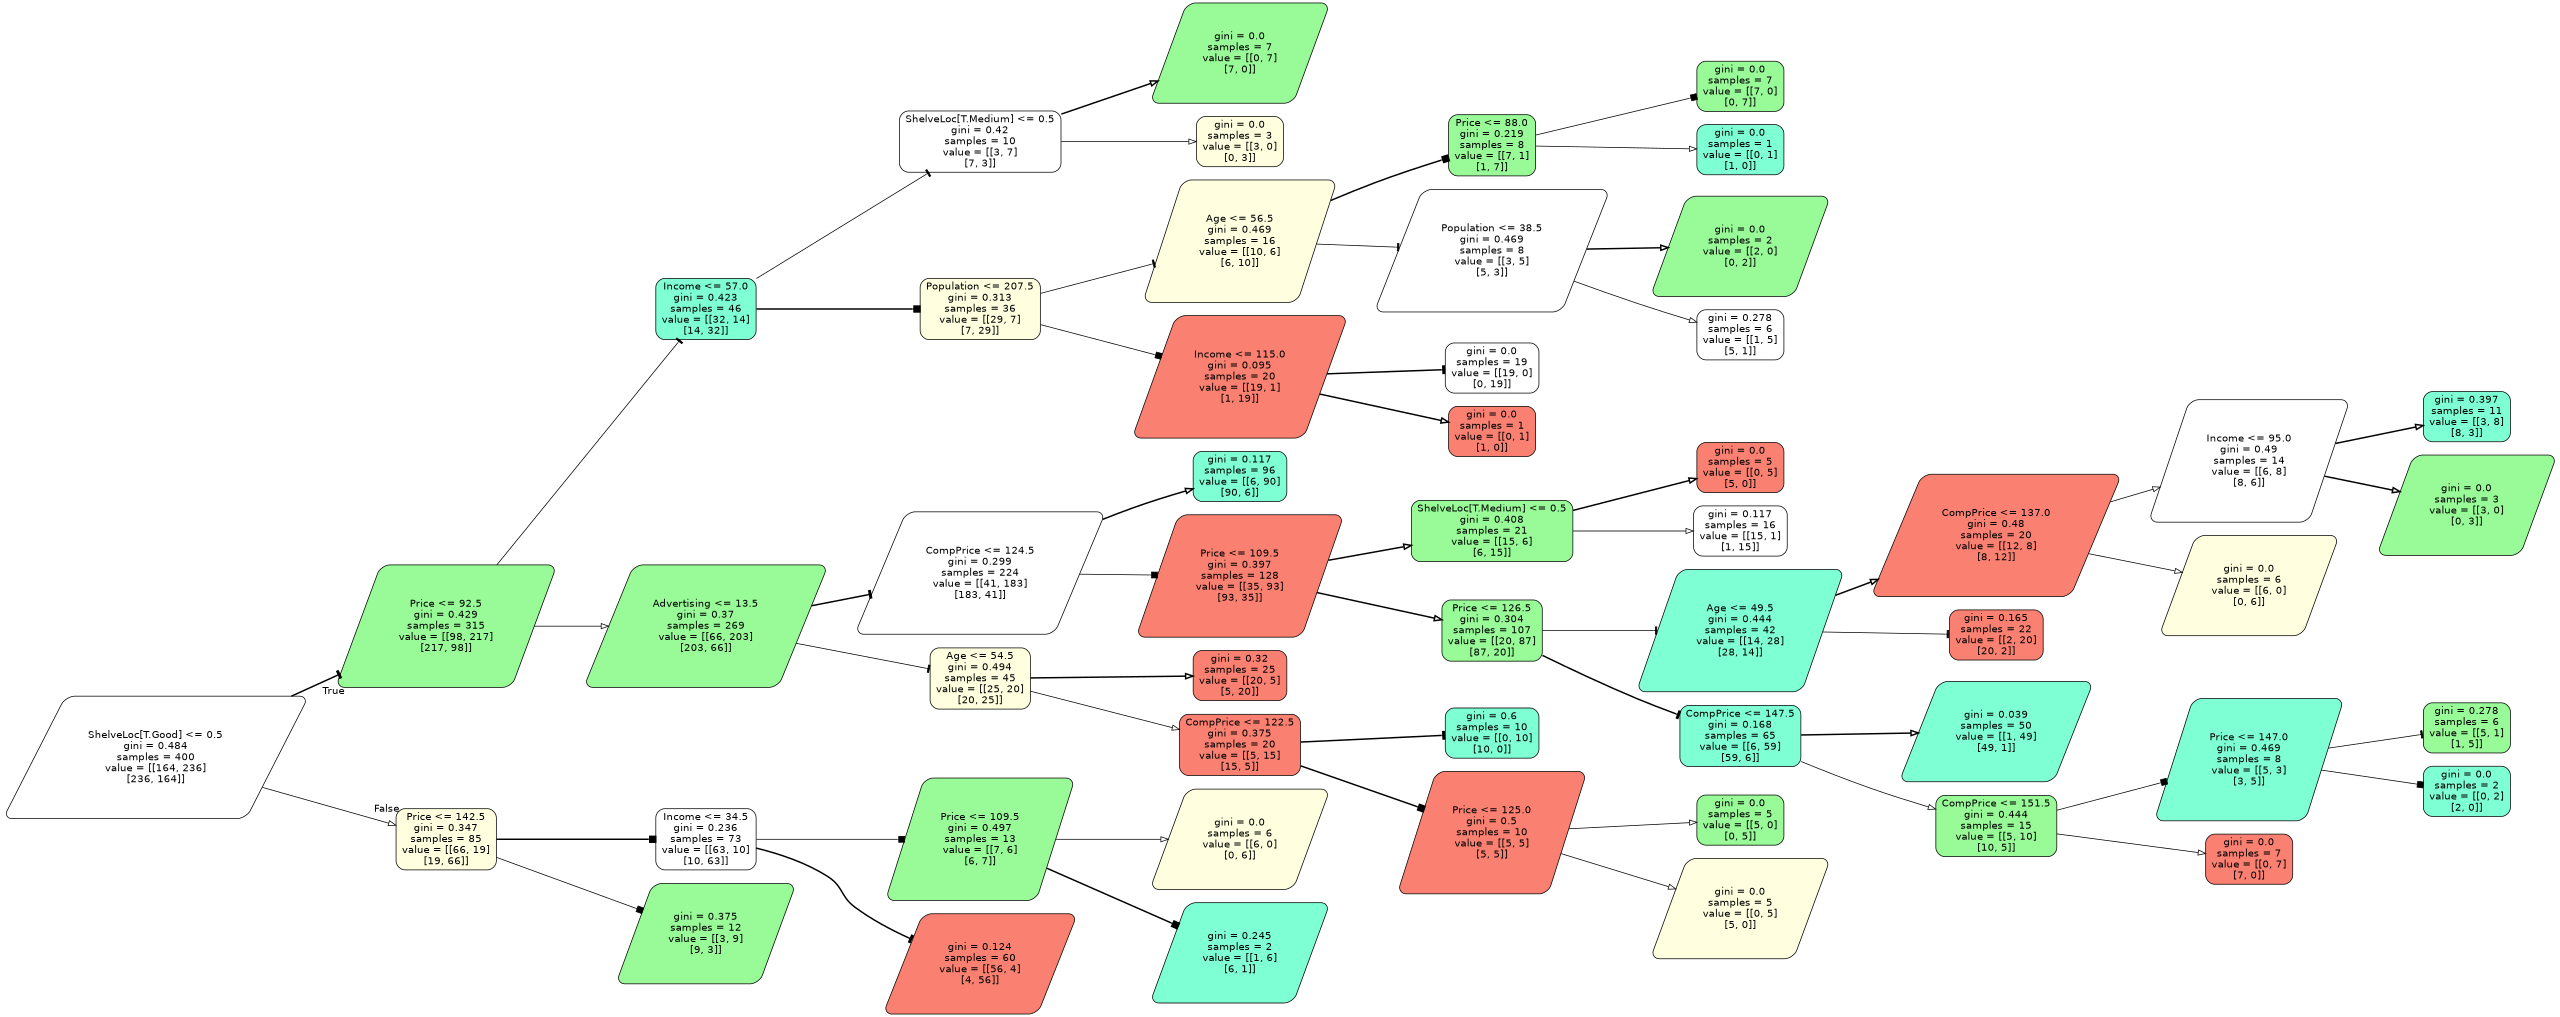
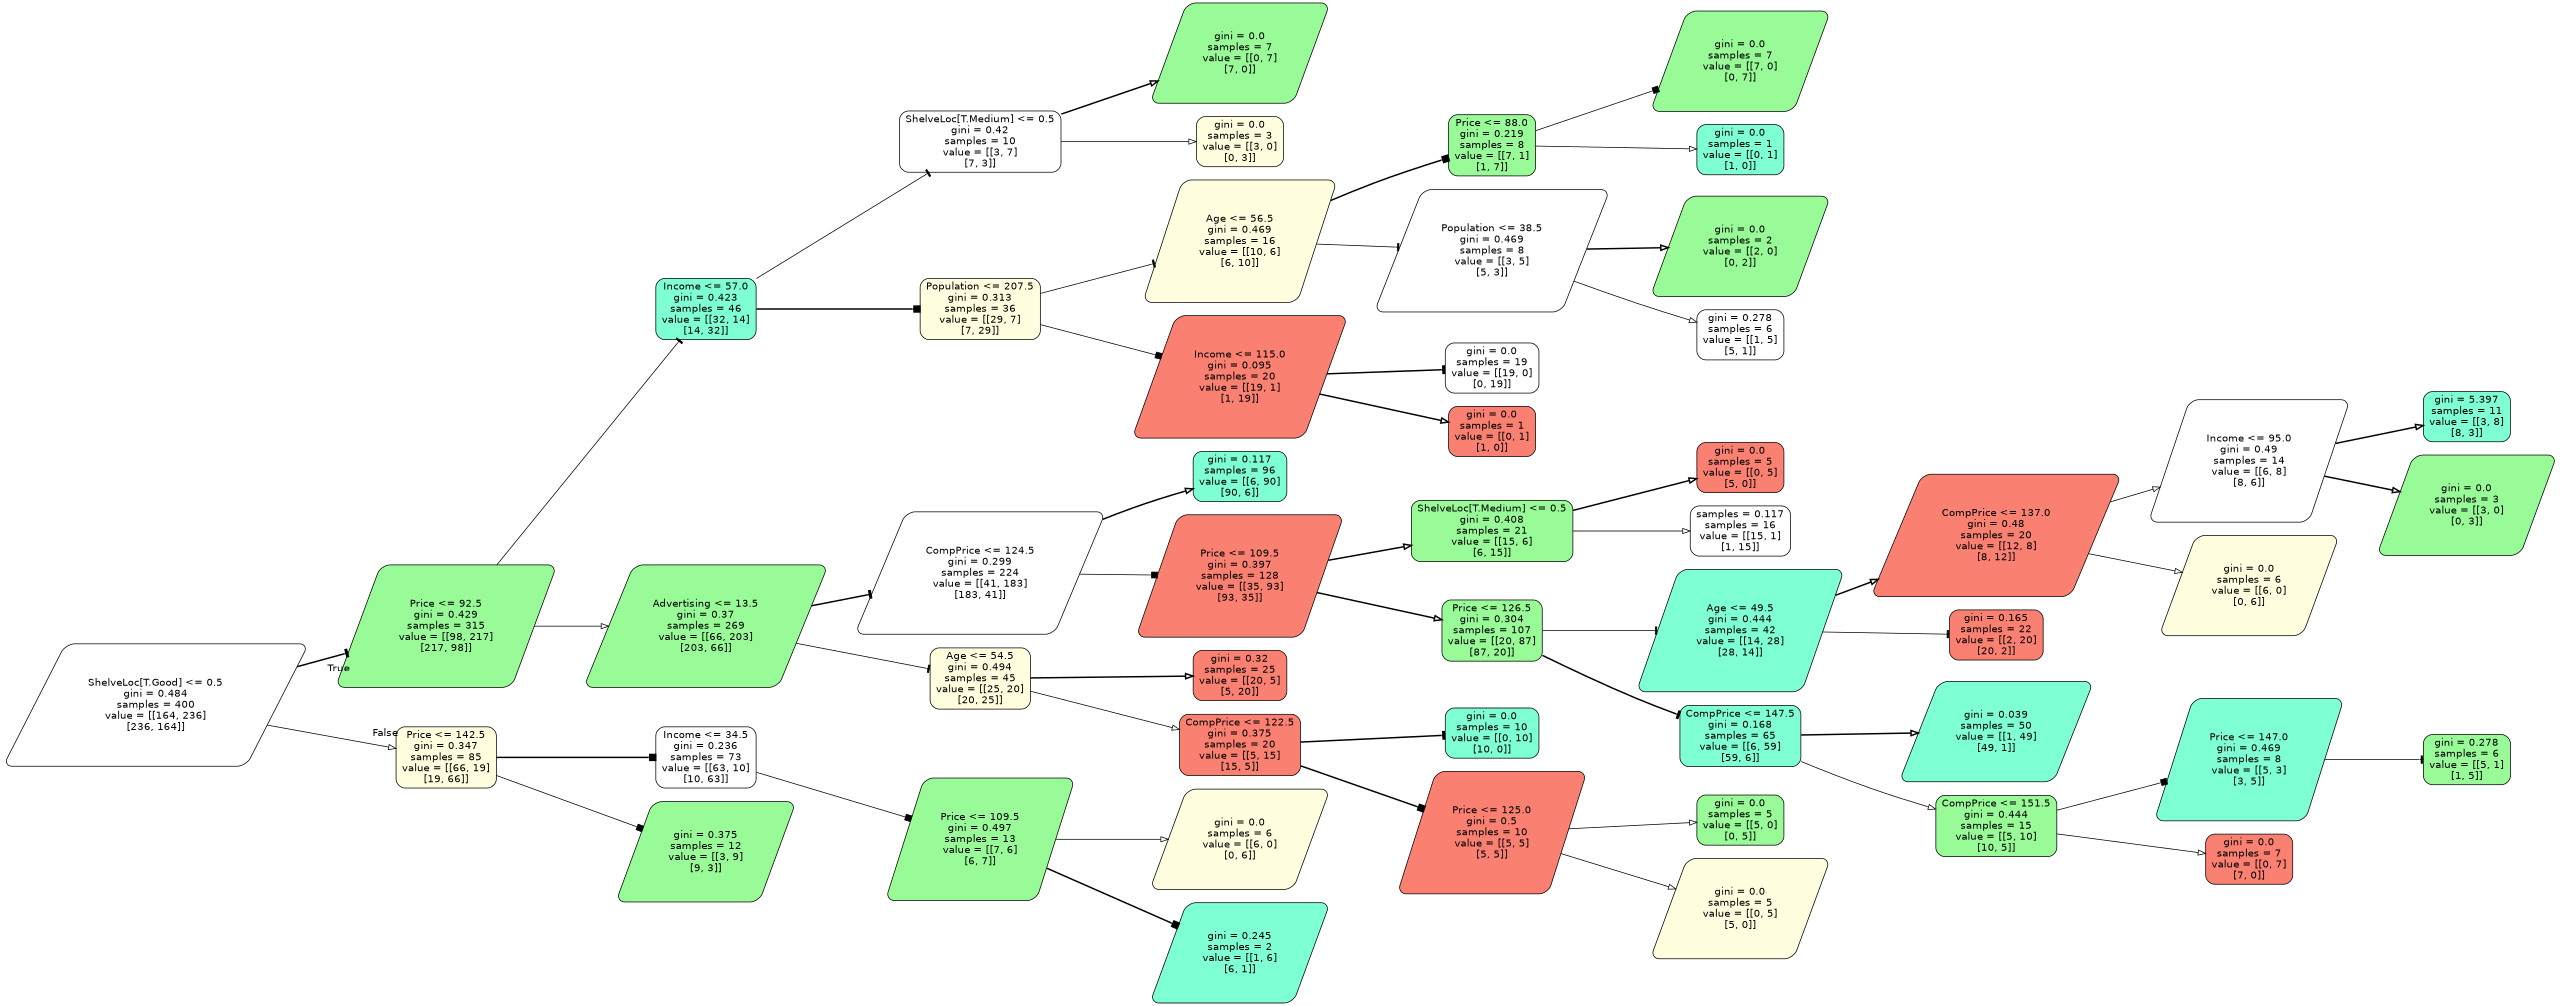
node "gini = 0.0 samples = 7 value = [[7, 0] [0, 7]]": shape box -> parallelogram
node "gini = 0.397 samples = 11 value = [[3, 8] [8, 3]]": label "gini = 0.397 samples = 11 value = [[3, 8] [8, 3]]" -> "gini = 5.397 samples = 11 value = [[3, 8] [8, 3]]"
node "gini = 0.117 samples = 16 value = [[15, 1] [1, 15]]": label "gini = 0.117 samples = 16 value = [[15, 1] [1, 15]]" -> "samples = 0.117 samples = 16 value = [[15, 1] [1, 15]]"
node "gini = 0.6 samples = 10 value = [[0, 10] [10, 0]]": label "gini = 0.6 samples = 10 value = [[0, 10] [10, 0]]" -> "gini = 0.0 samples = 10 value = [[0, 10] [10, 0]]"
node "gini = 0.0 samples = 2 value = [[0, 2] [2, 0]]": removed
node "gini = 0.124 samples = 60 value = [[56, 4] [4, 56]]": removed
